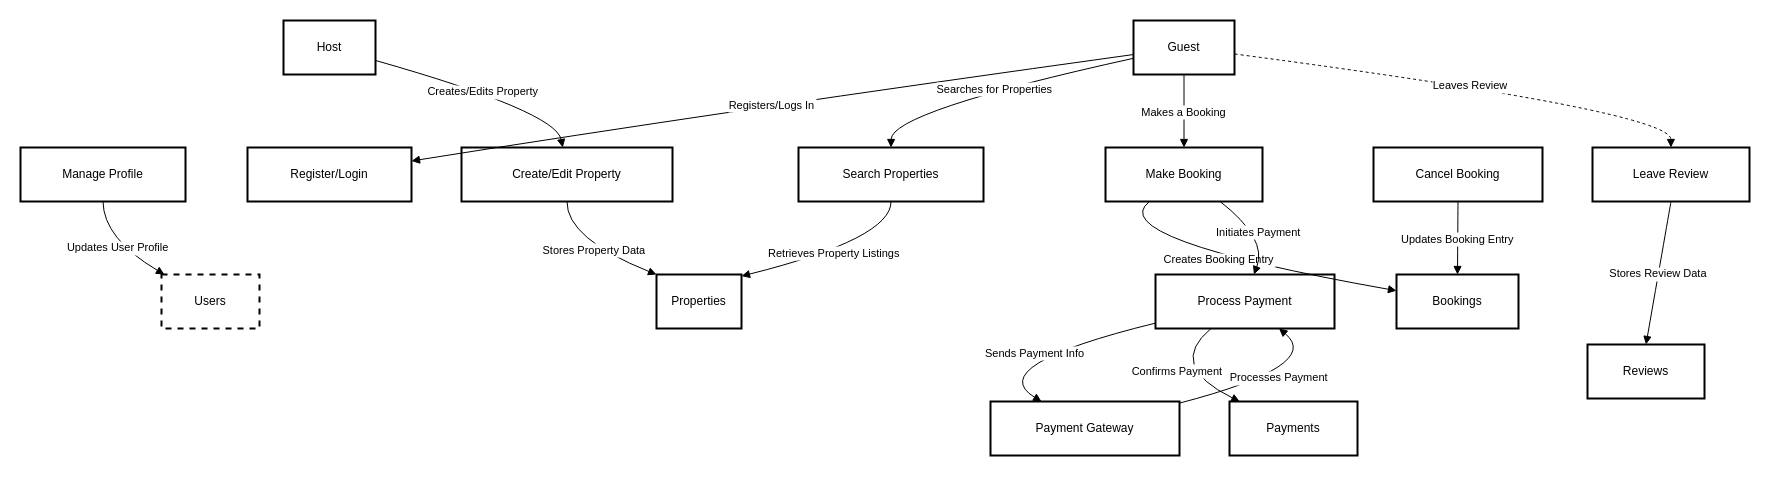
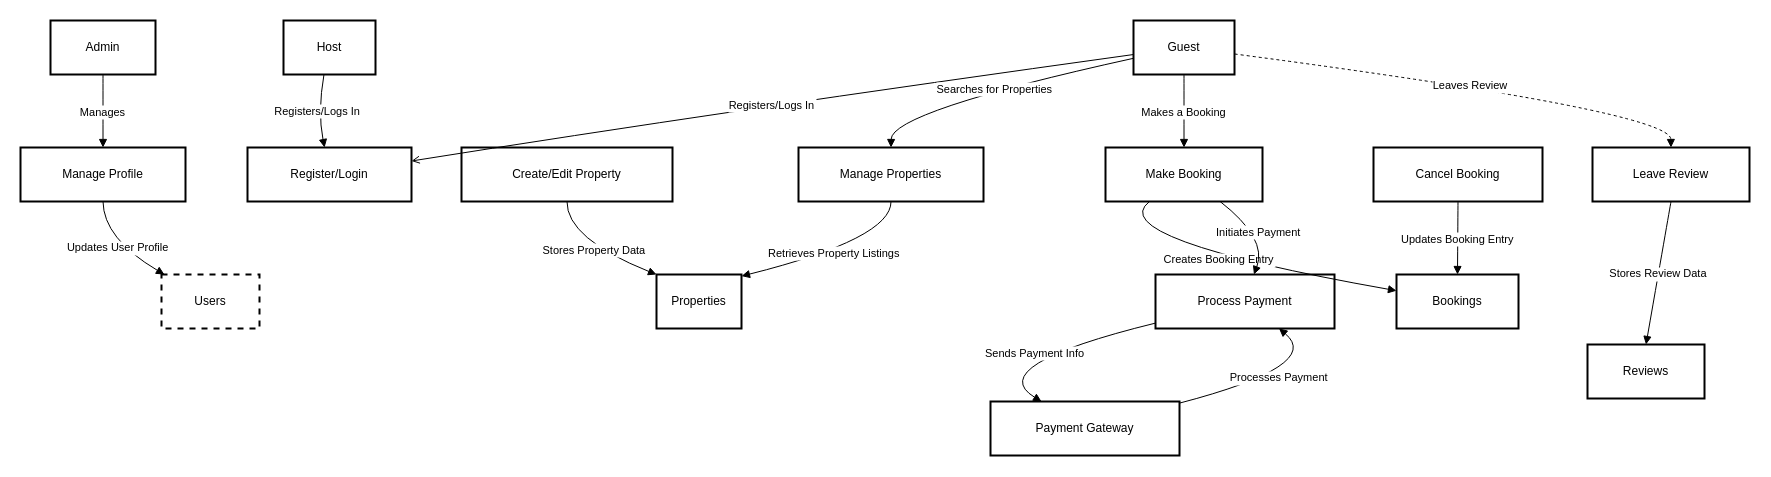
node "Admin": added
edge "Host" -> "Create/Edit Property": removed, label "Creates/Edits Property"
edge "Admin" -> "Manage Profile": added, label "Manages"
edge "Host" -> "Register/Login": added, label "Registers/Logs In"
edge "Guest" -> "Register/Login": arrowhead block -> open
node "Search Properties": label "Search Properties" -> "Manage Properties"
edge "Process Payment" -> "Payments": removed, label "Confirms Payment"
node "Payments": removed
